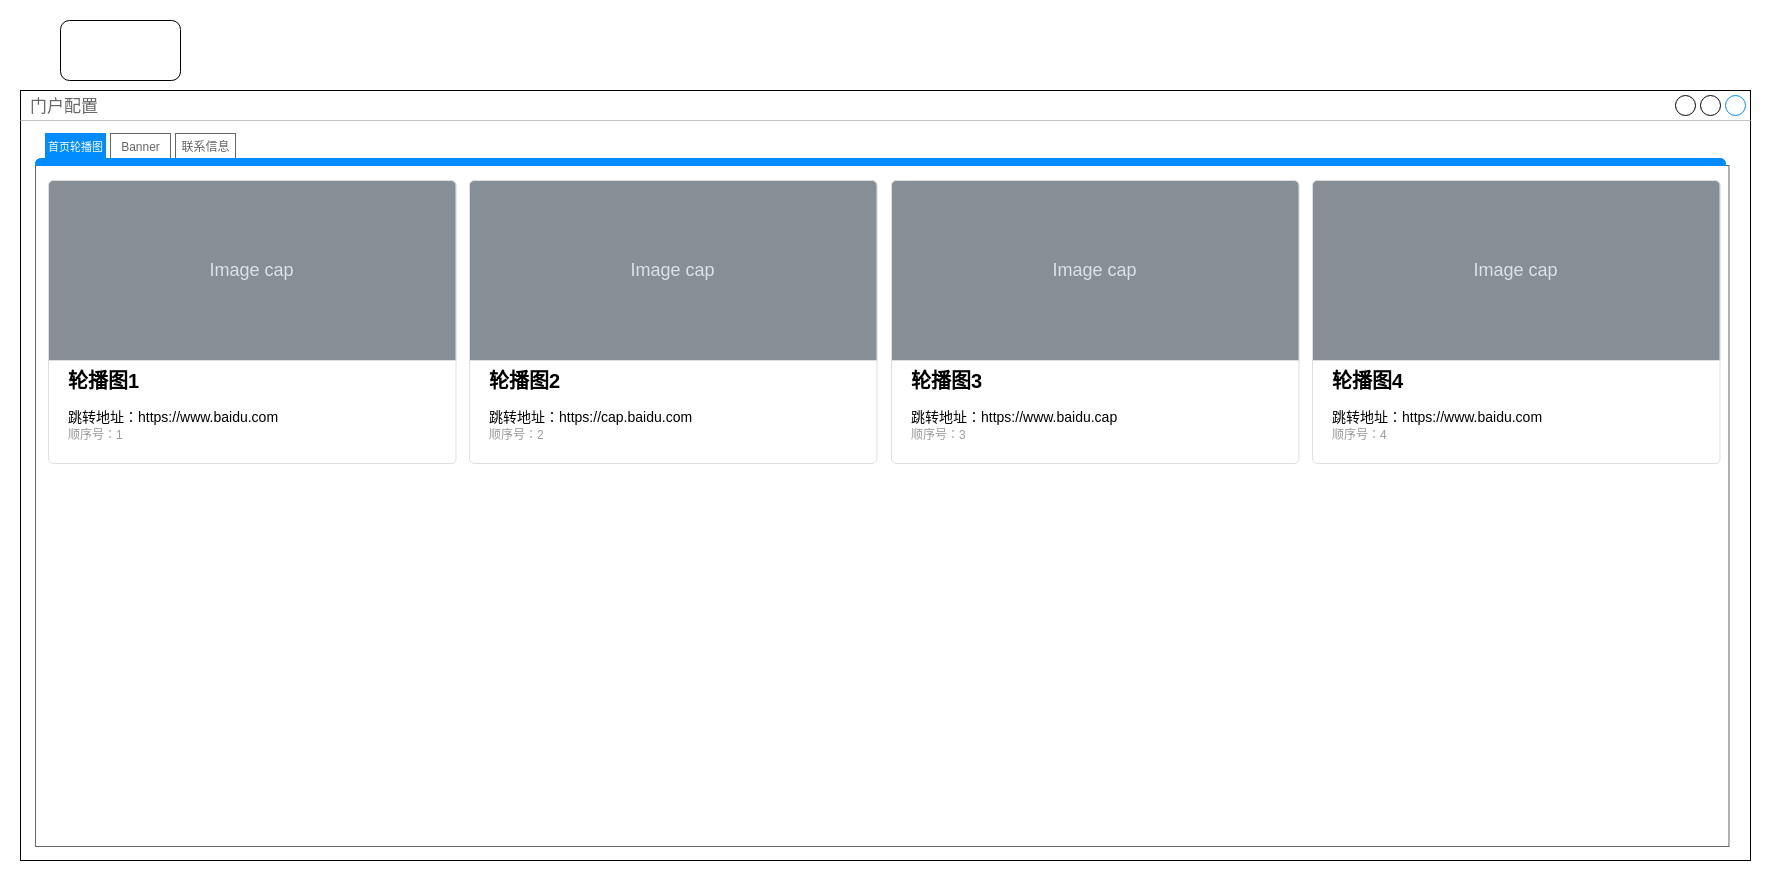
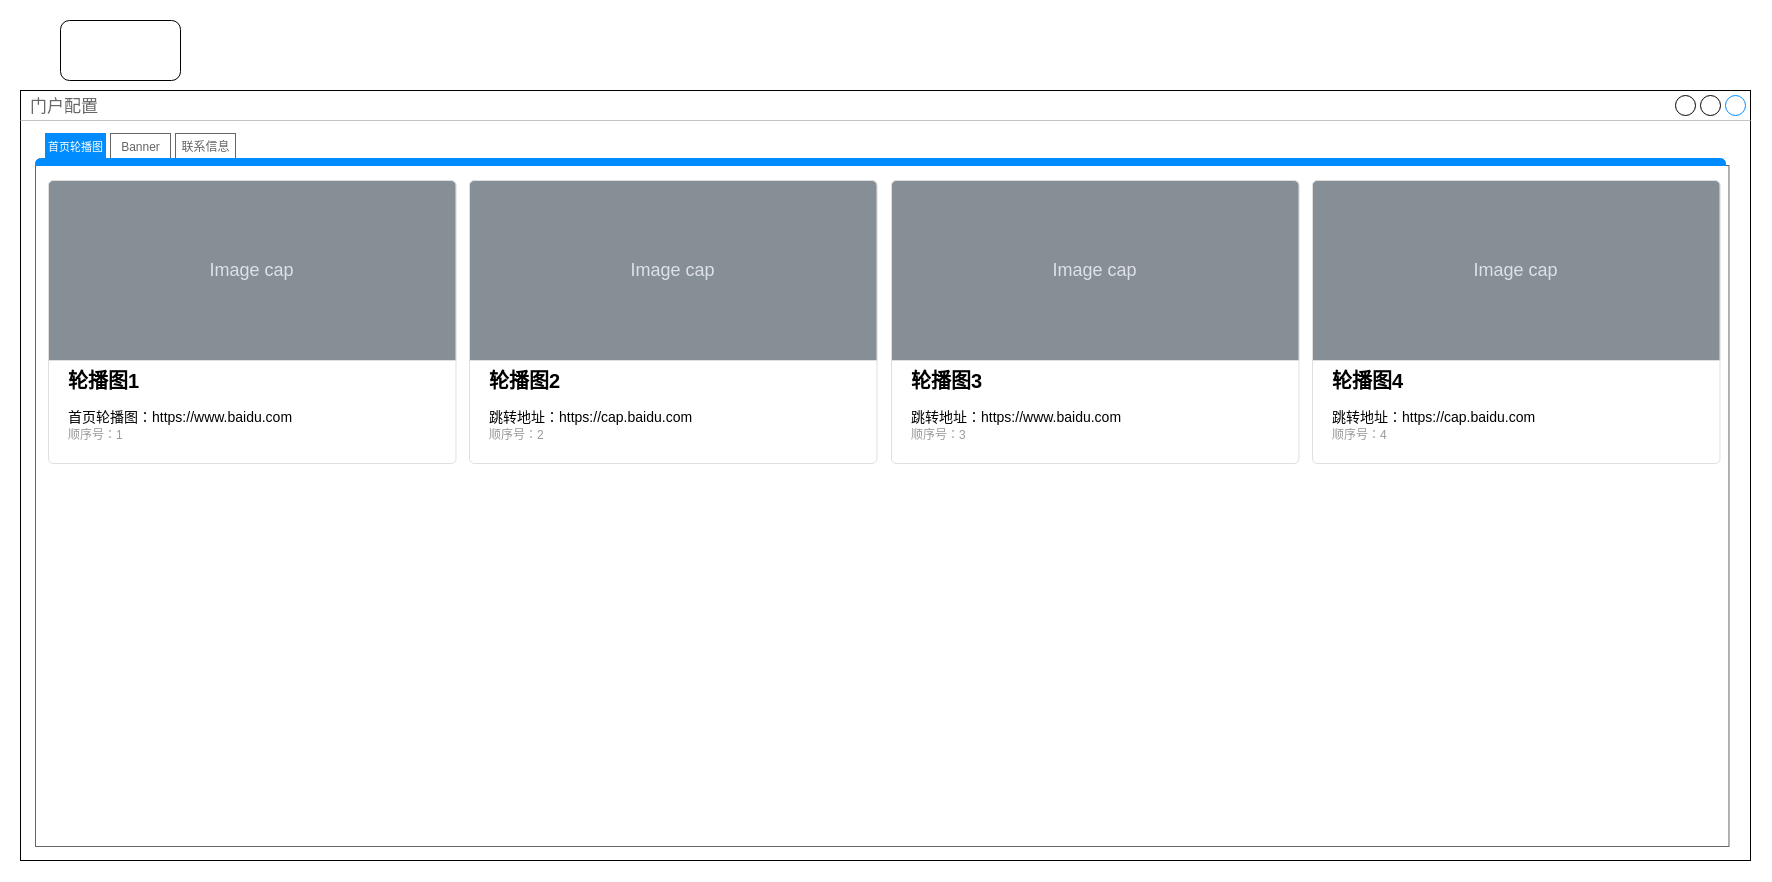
node "轮播图1 跳转地址：https://www.baidu.com 顺序号：1": label "轮播图1 跳转地址：https://www.baidu.com 顺序号：1" -> "轮播图1 首页轮播图：https://www.baidu.com 顺序号：1"
node "轮播图3 跳转地址：https://www.baidu.cap 顺序号：3": label "轮播图3 跳转地址：https://www.baidu.cap 顺序号：3" -> "轮播图3 跳转地址：https://www.baidu.com 顺序号：3"
node "轮播图4 跳转地址：https://www.baidu.com 顺序号：4": label "轮播图4 跳转地址：https://www.baidu.com 顺序号：4" -> "轮播图4 跳转地址：https://cap.baidu.com 顺序号：4"
